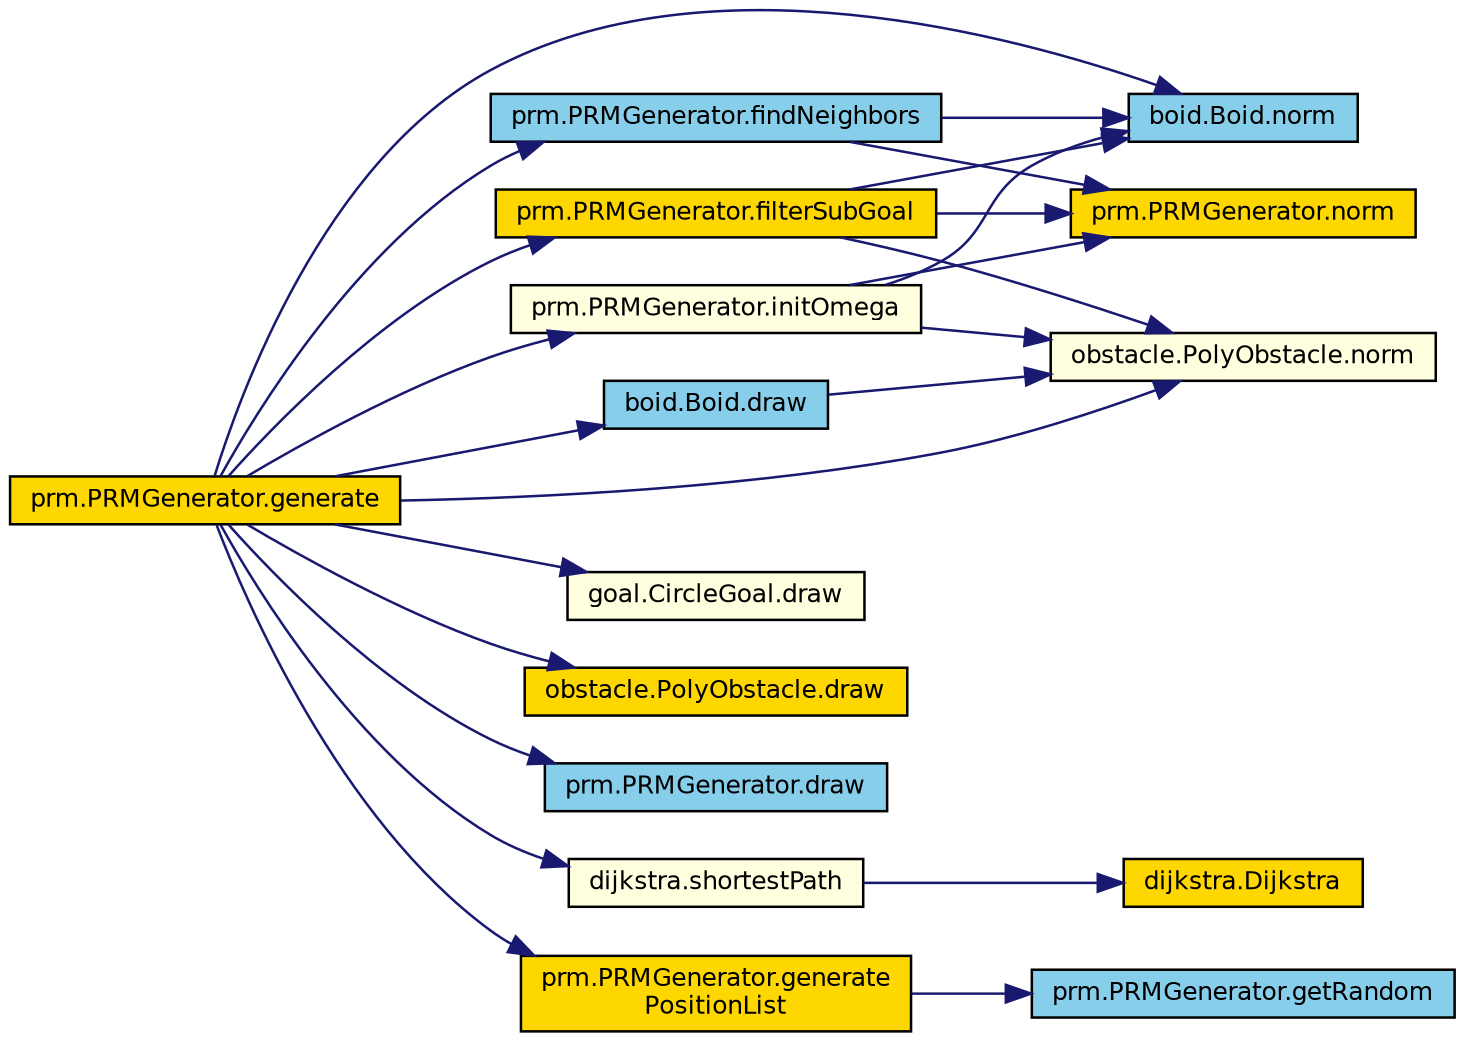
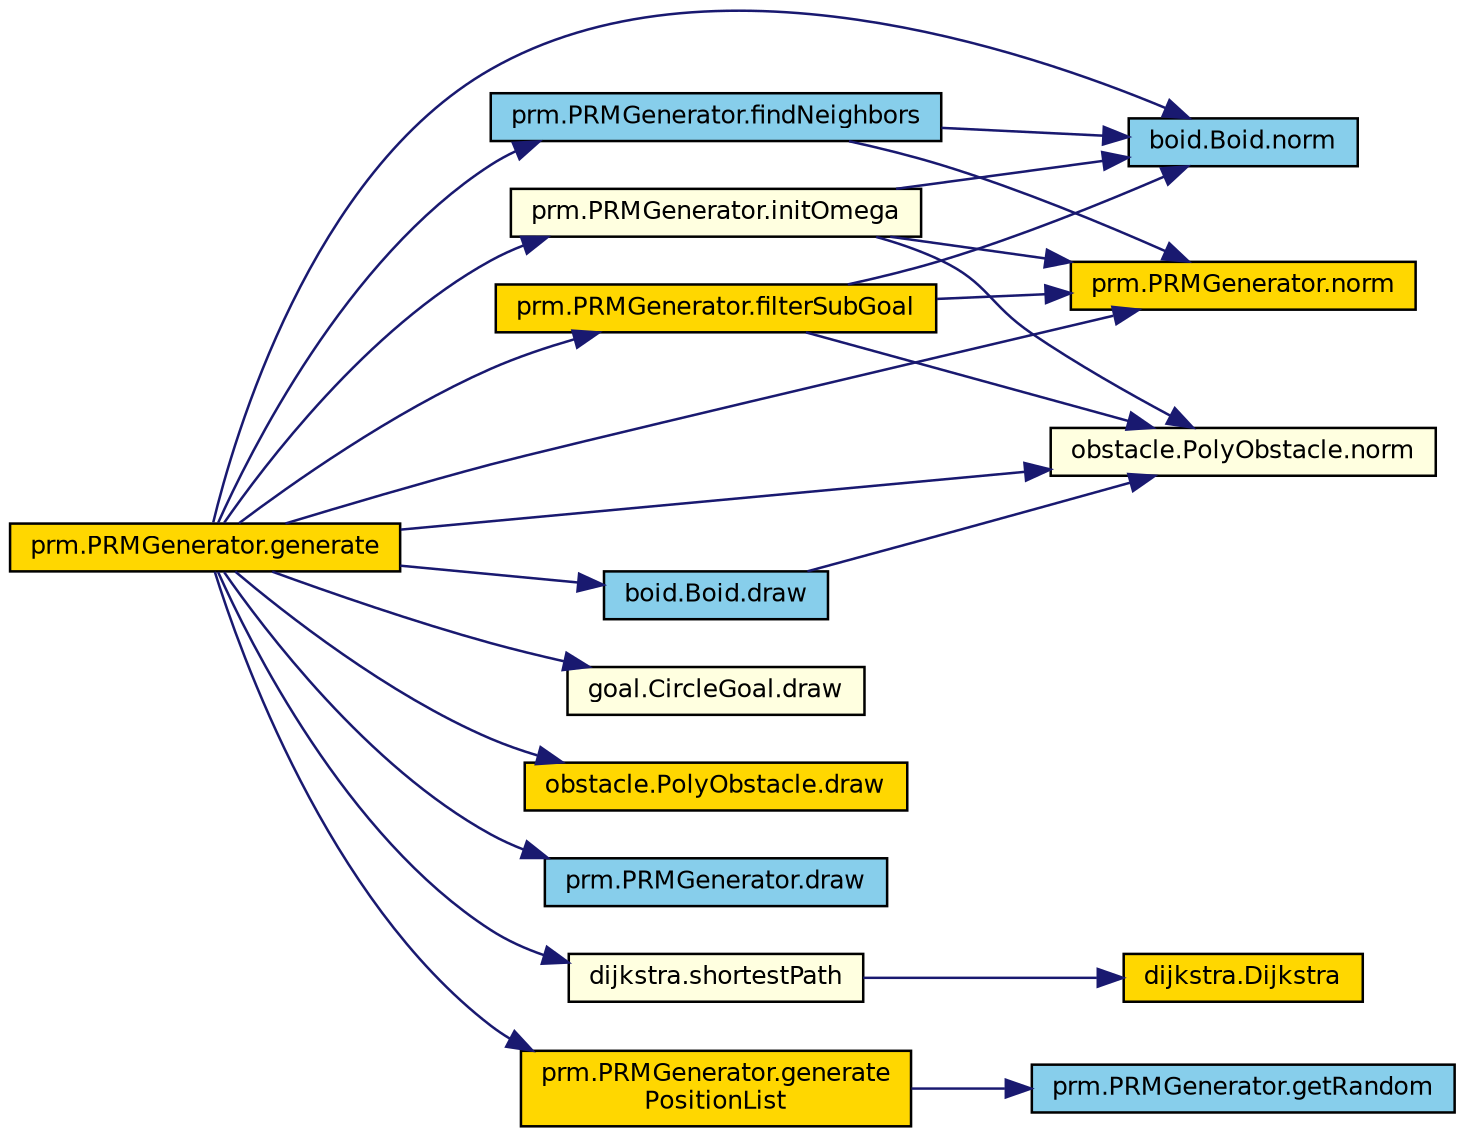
edge "prm.PRMGenerator.generate" -> "prm.PRMGenerator.norm": added
